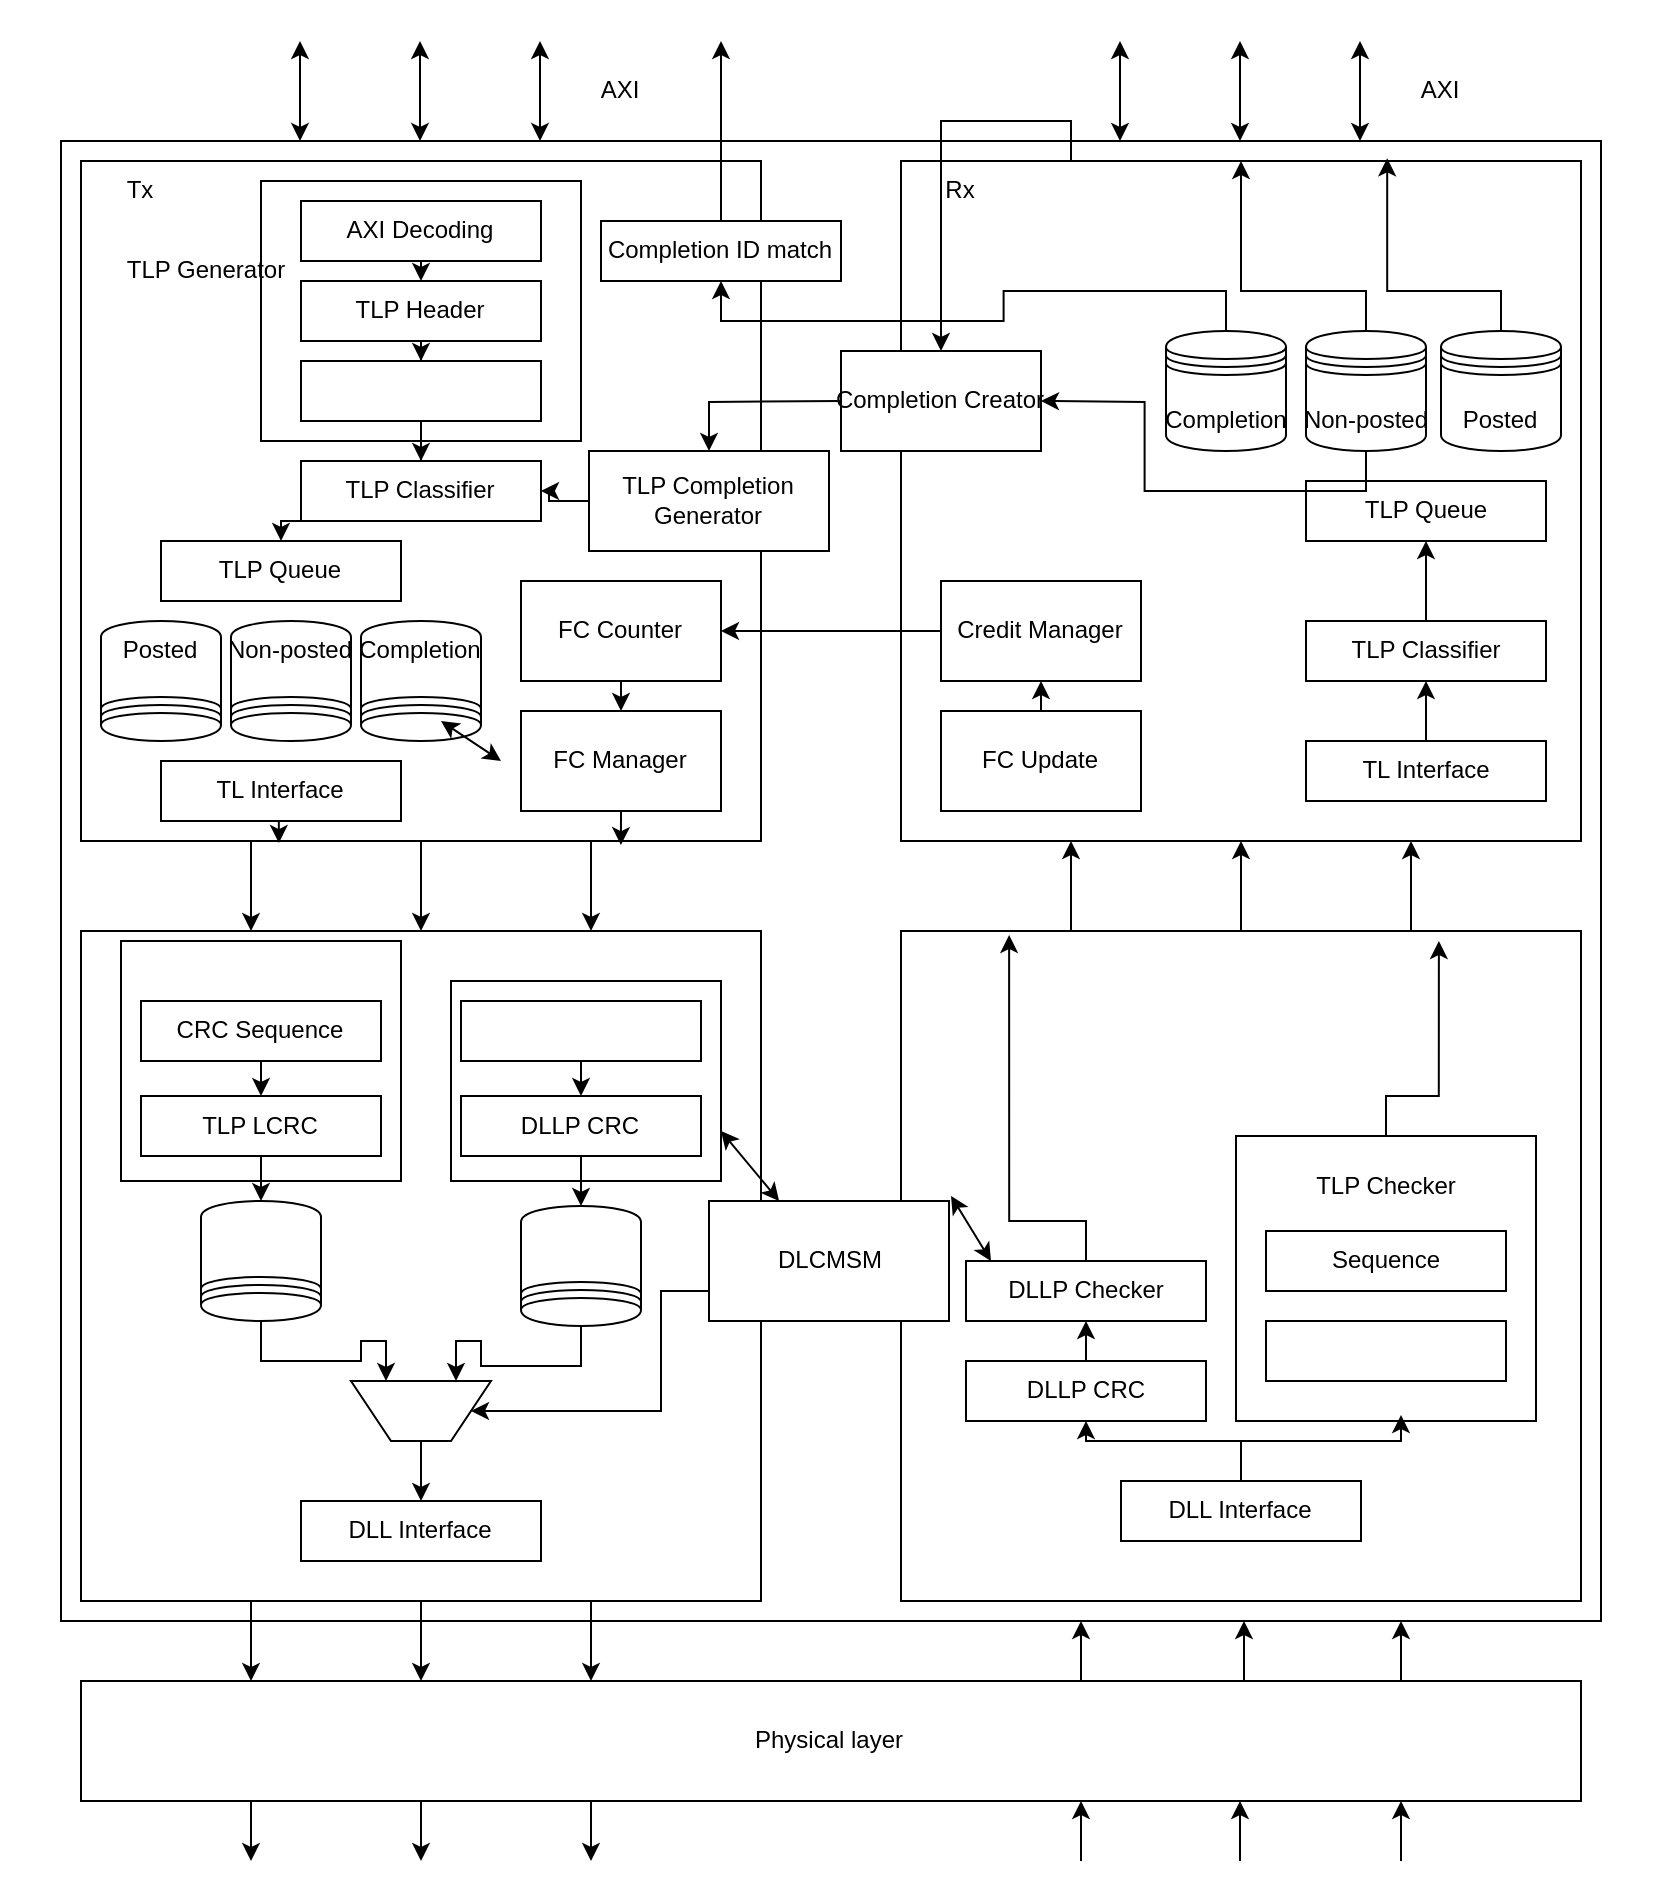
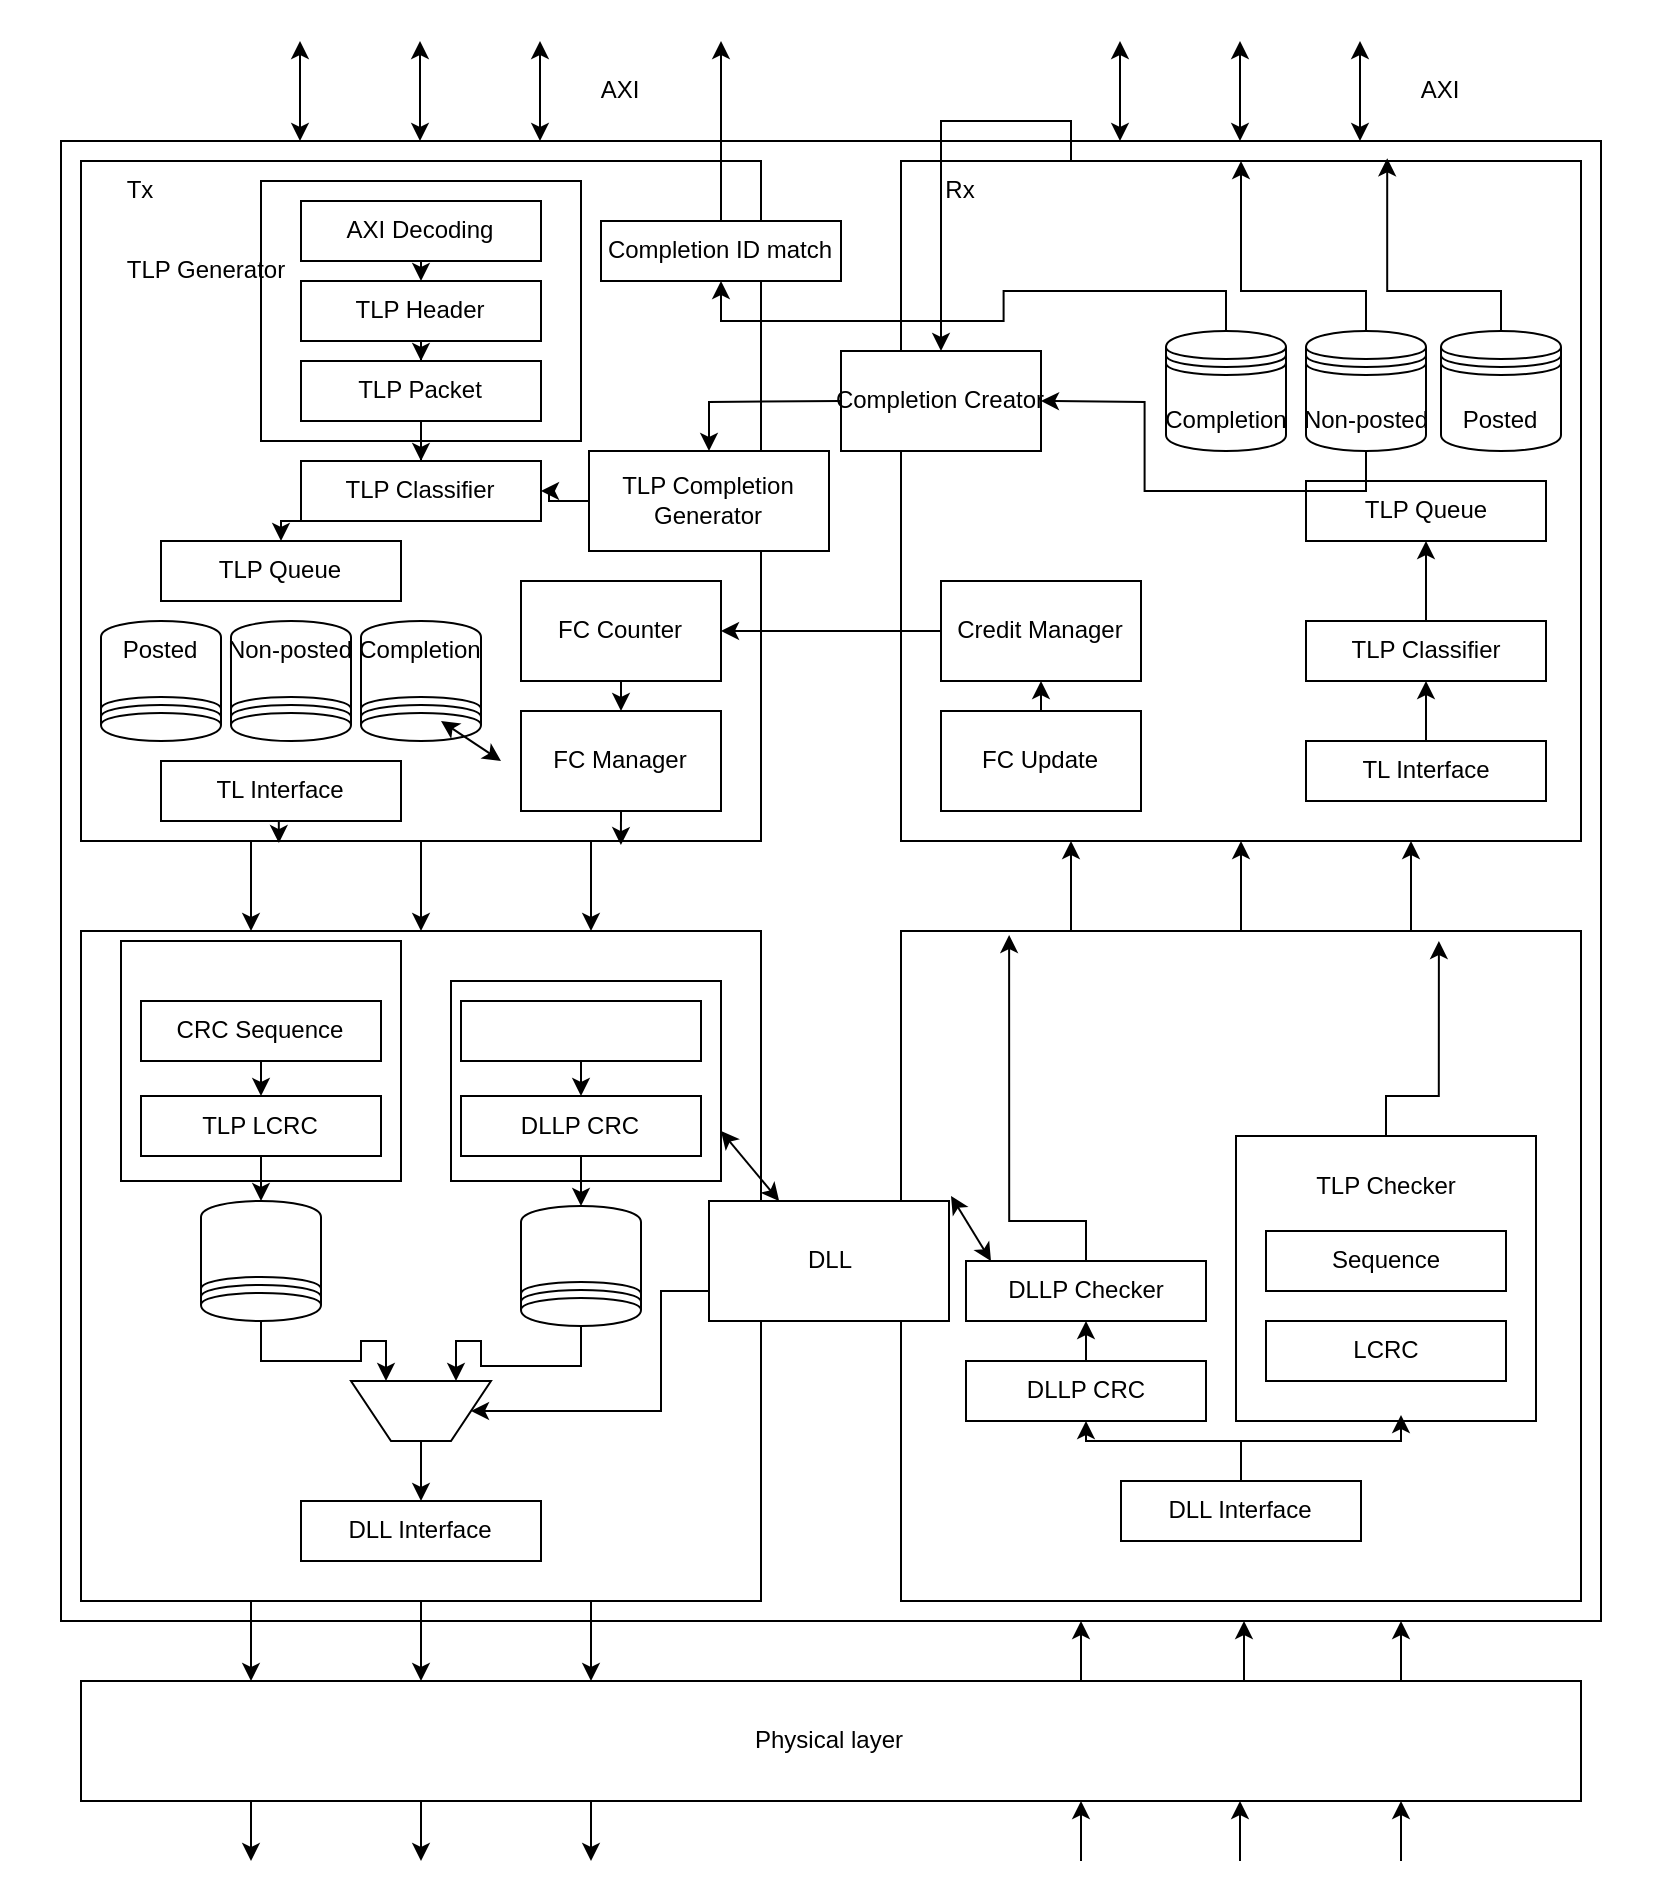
node "TLP Packet": added
node "DLCMSM": label "DLCMSM" -> "DLL"
node "LCRC": added
